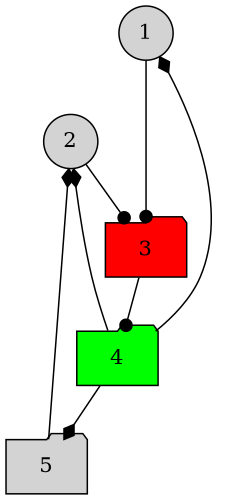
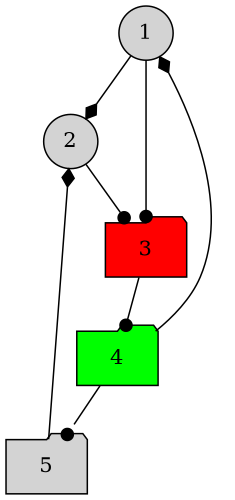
edge "4" -> "2": now "1" -> "2"
edge "4" -> "5": arrowhead diamond -> dot
